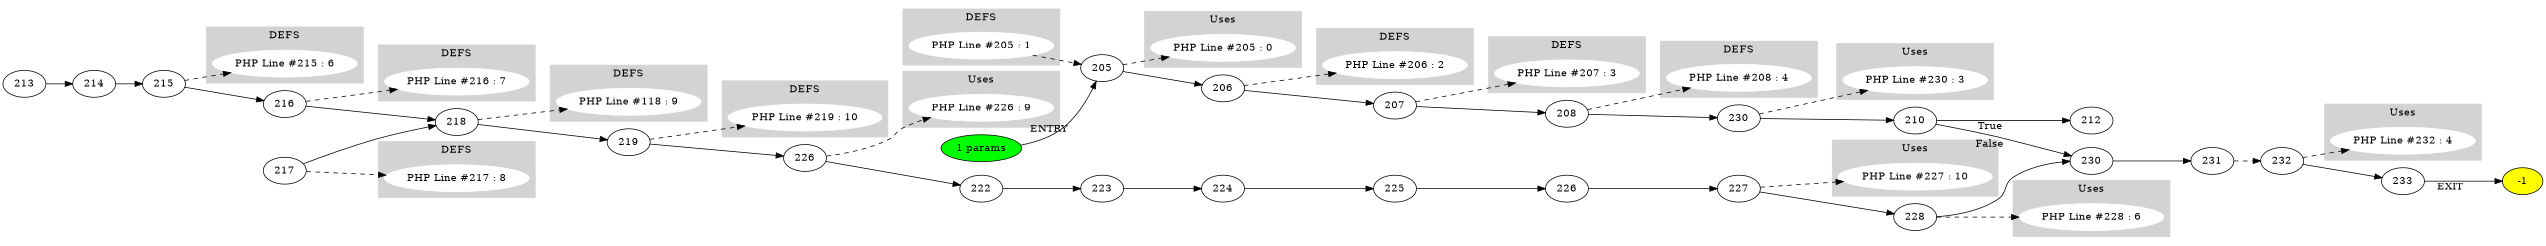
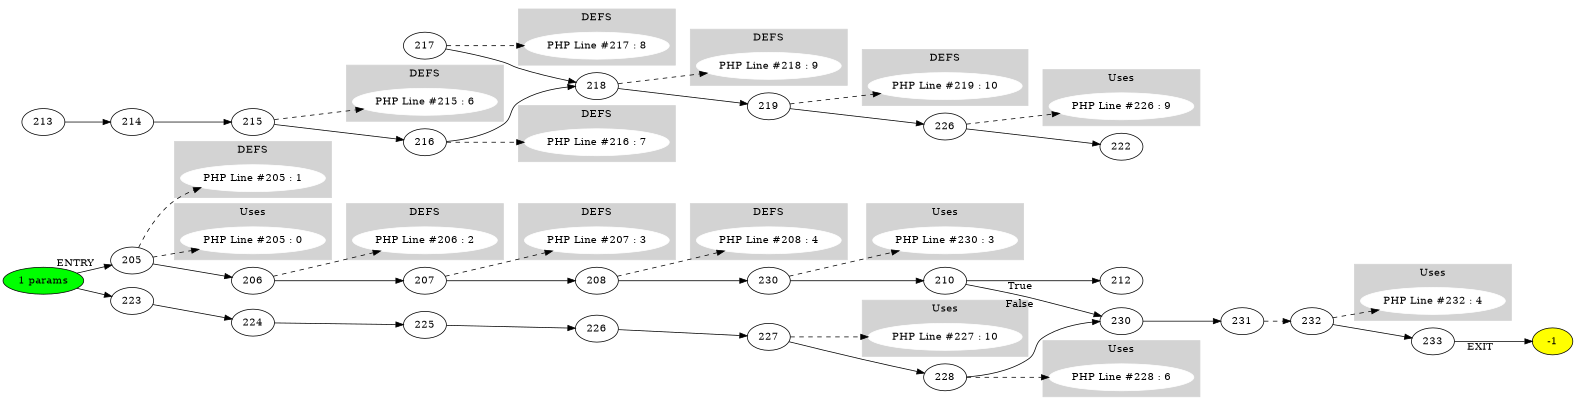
edge "PHP Line #205 : 1" -> "205": reversed
node "PHP Line #118 : 9": label "PHP Line #118 : 9" -> "PHP Line #218 : 9"
edge "222" -> "223": now "1 params" -> "223"
